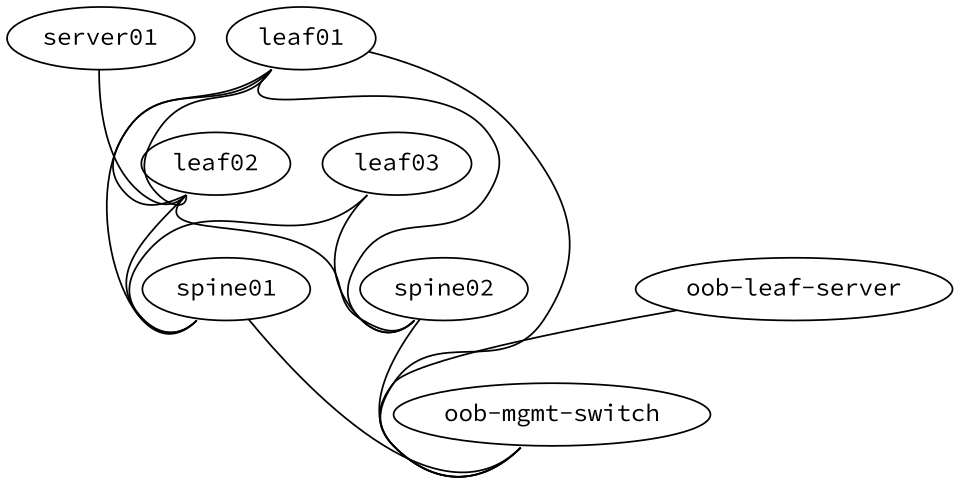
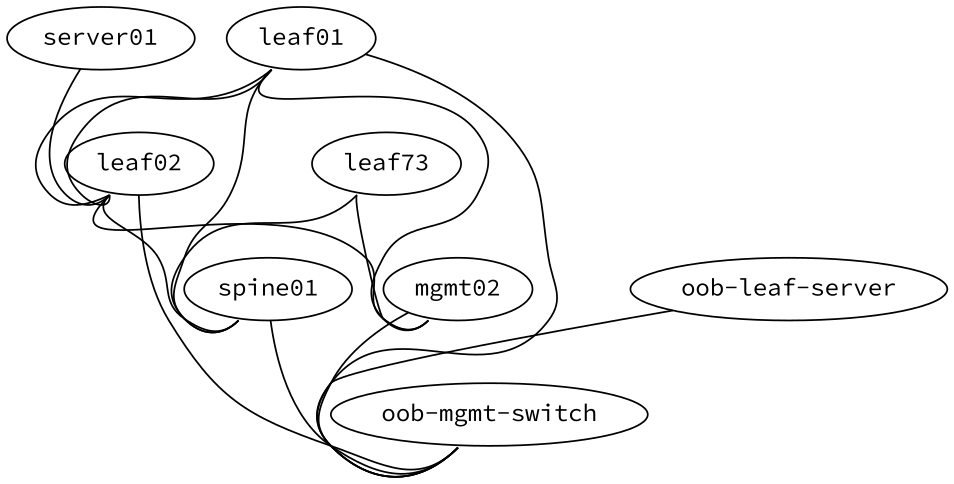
node "leaf03": label "leaf03" -> "leaf73"
node "spine02": label "spine02" -> "mgmt02"
edge "leaf02" -- "oob-mgmt-switch": added
